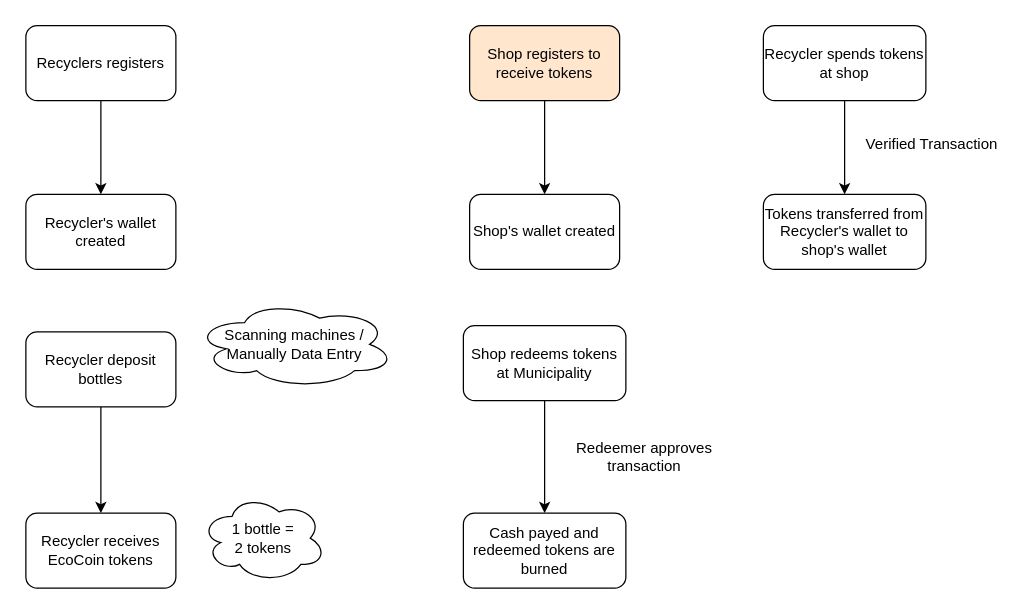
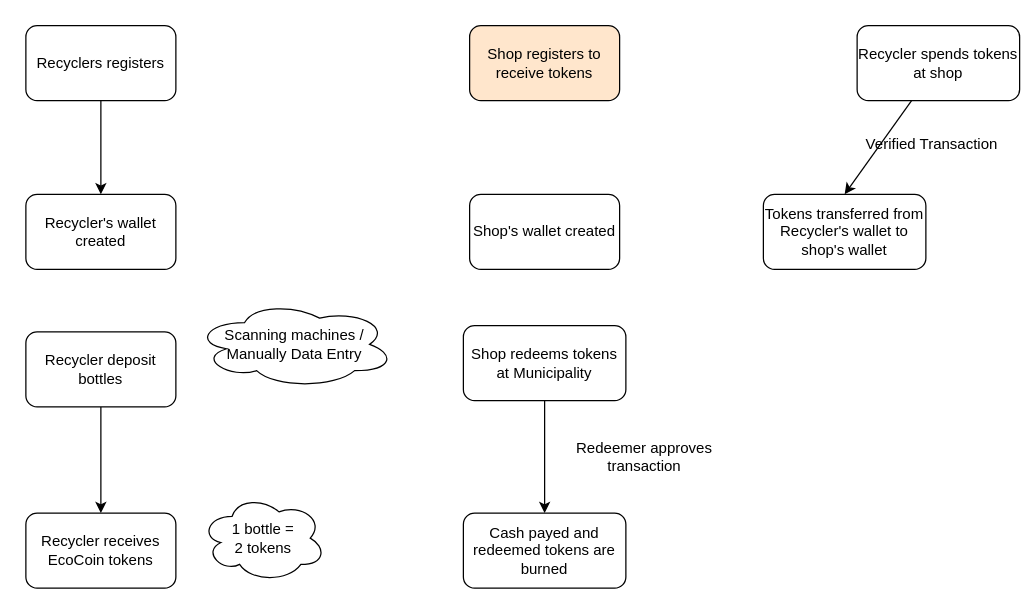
node "Recycler spends tokens at shop": moved (844, 63) -> (938, 63)
edge "Shop registers to receive tokens" -> "Shop's wallet created": removed
